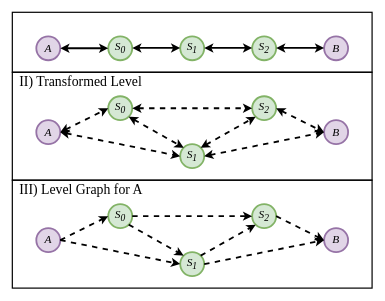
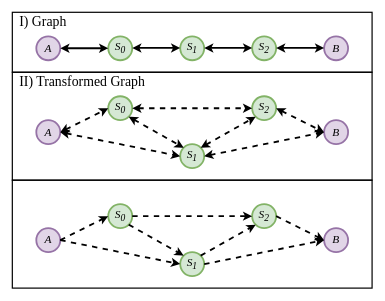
node "I) Graph": added
node "II) Transformed Level": label "II) Transformed Level" -> "II) Transformed Graph"
node "III) Level Graph for A": removed
